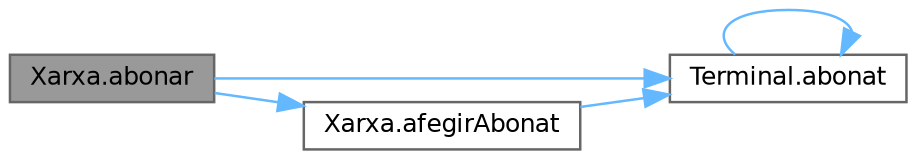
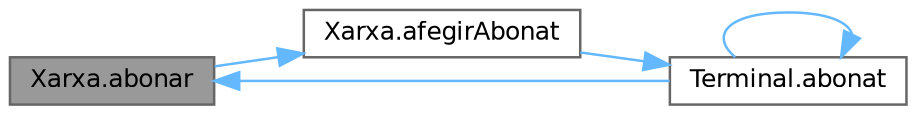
edge "Xarxa.abonar" -> "Terminal.abonat": reversed
